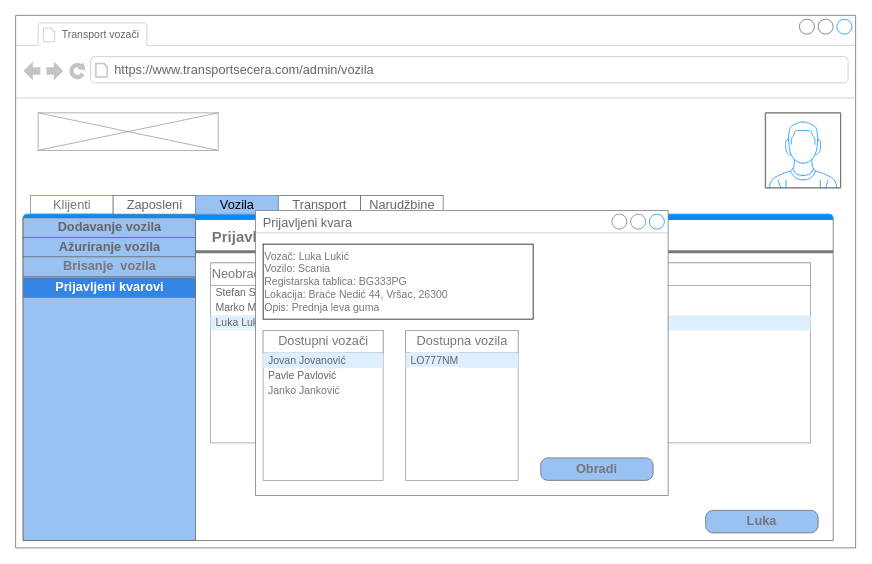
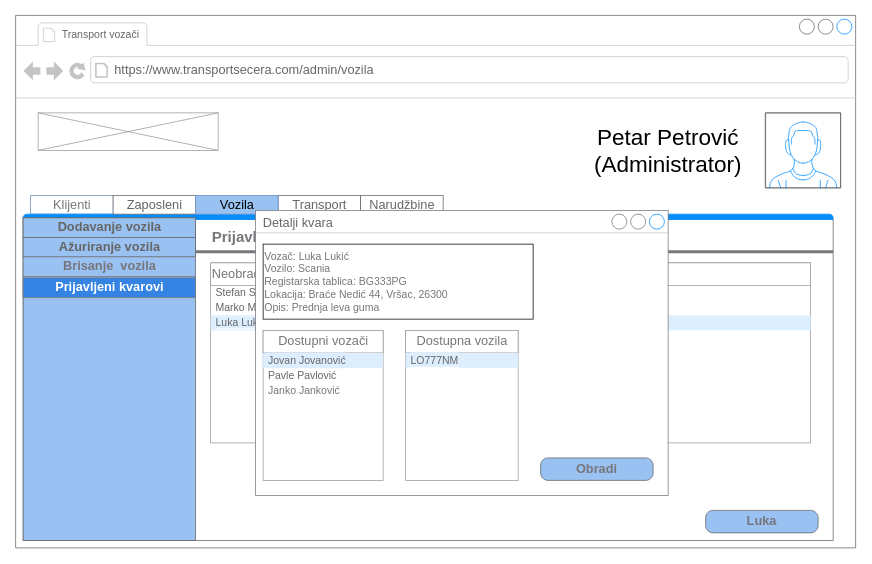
node "Petar Petrović (Administrator)": added
node "Prijavljeni kvara": label "Prijavljeni kvara" -> "Detalji kvara"
